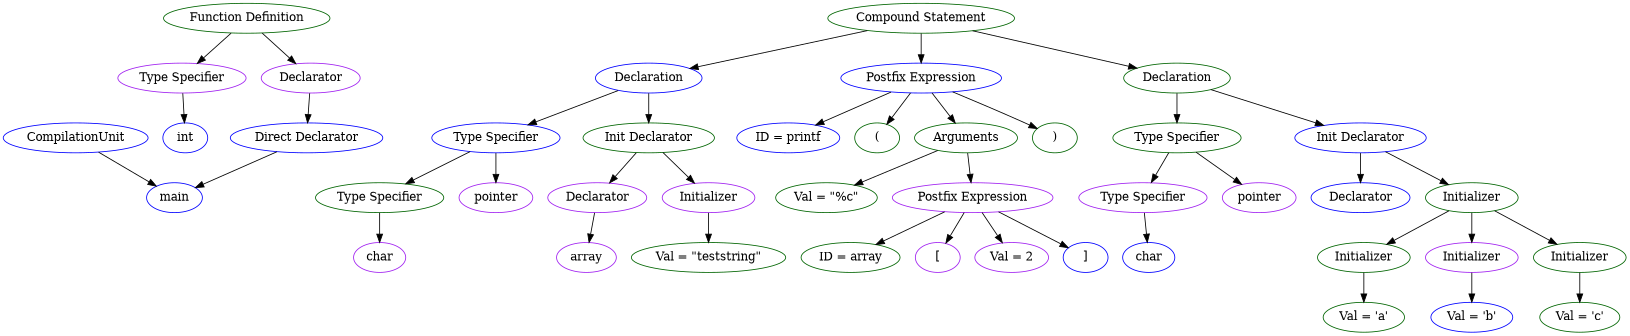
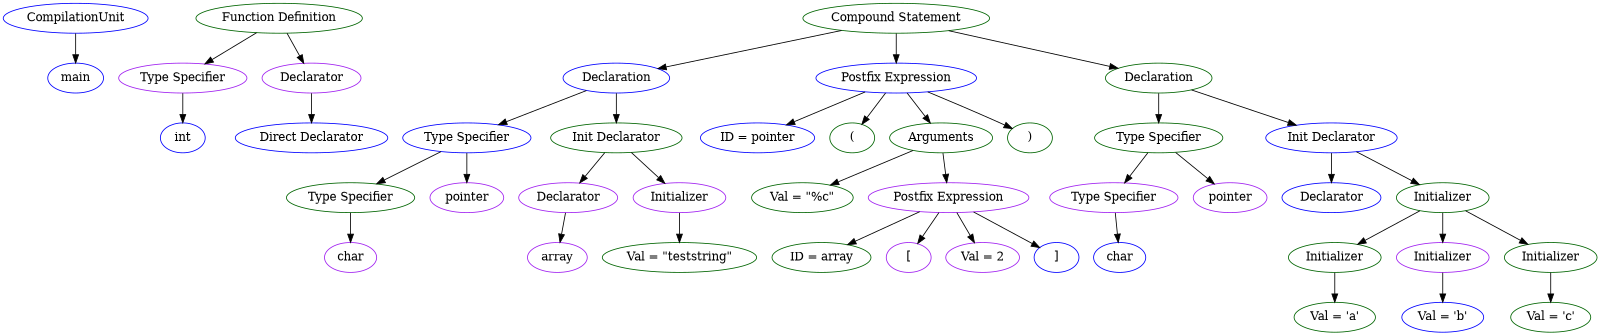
node "ID = printf": label "ID = printf" -> "ID = pointer"
edge "Direct Declarator" -> "main": removed
